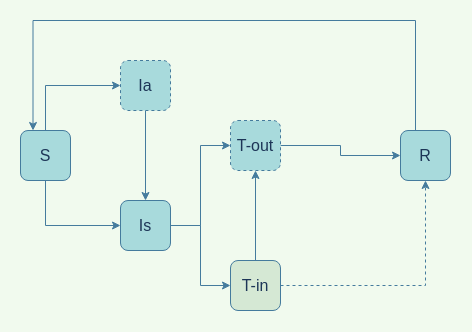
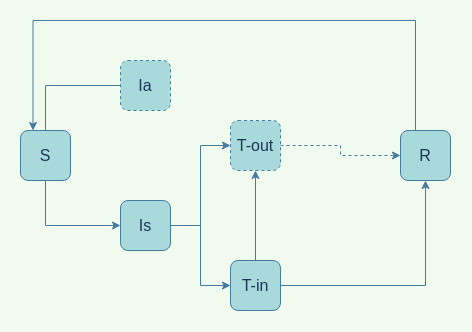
edge "S" -> "Ia": arrowhead classic -> none
edge "T-out" -> "R": style solid -> dashed
edge "Ia" -> "Is": removed
node "T-in": fillcolor #d5e8d4 -> #a8dadc
edge "T-in" -> "R": style dashed -> solid
